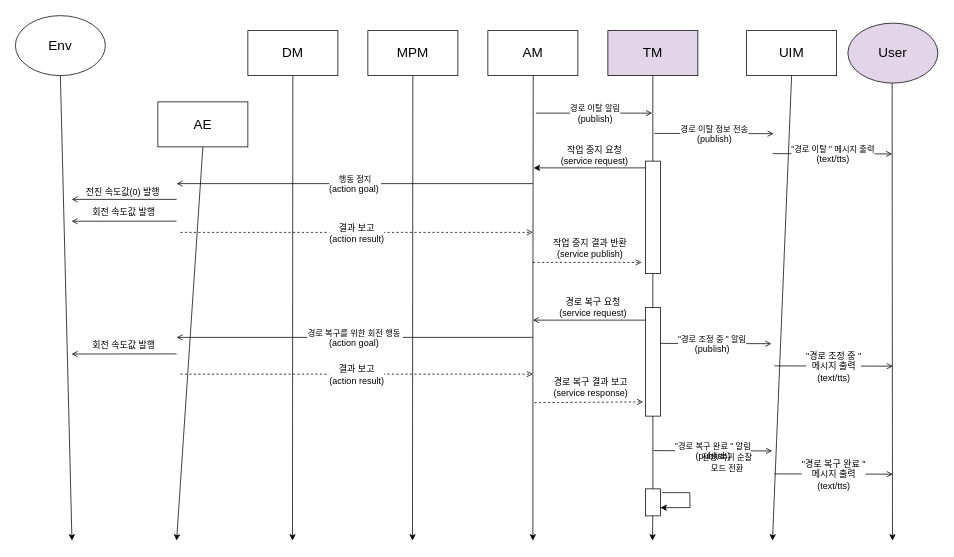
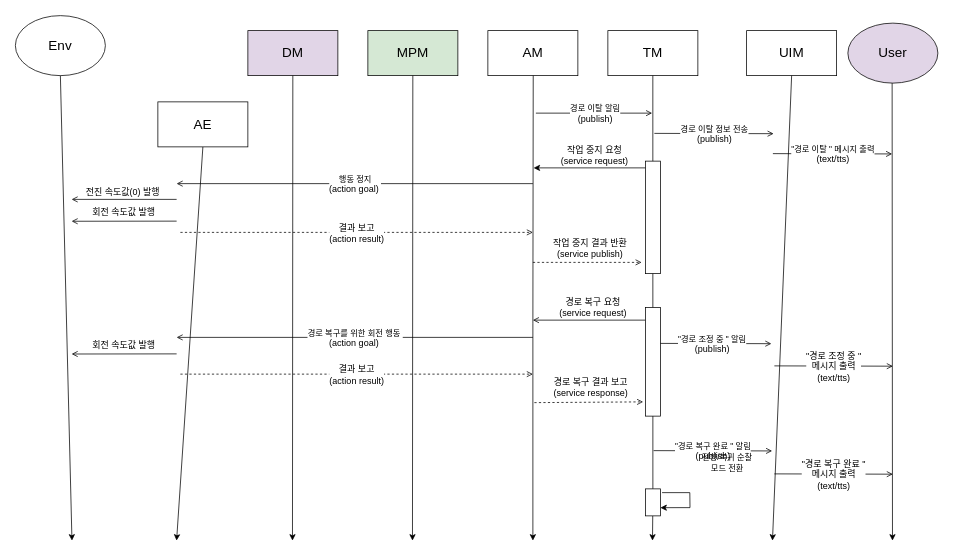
node "DM": fillcolor #ffffff -> #e1d5e7
node "MPM": fillcolor #ffffff -> #d5e8d4
node "TM": fillcolor #e1d5e7 -> #ffffff
